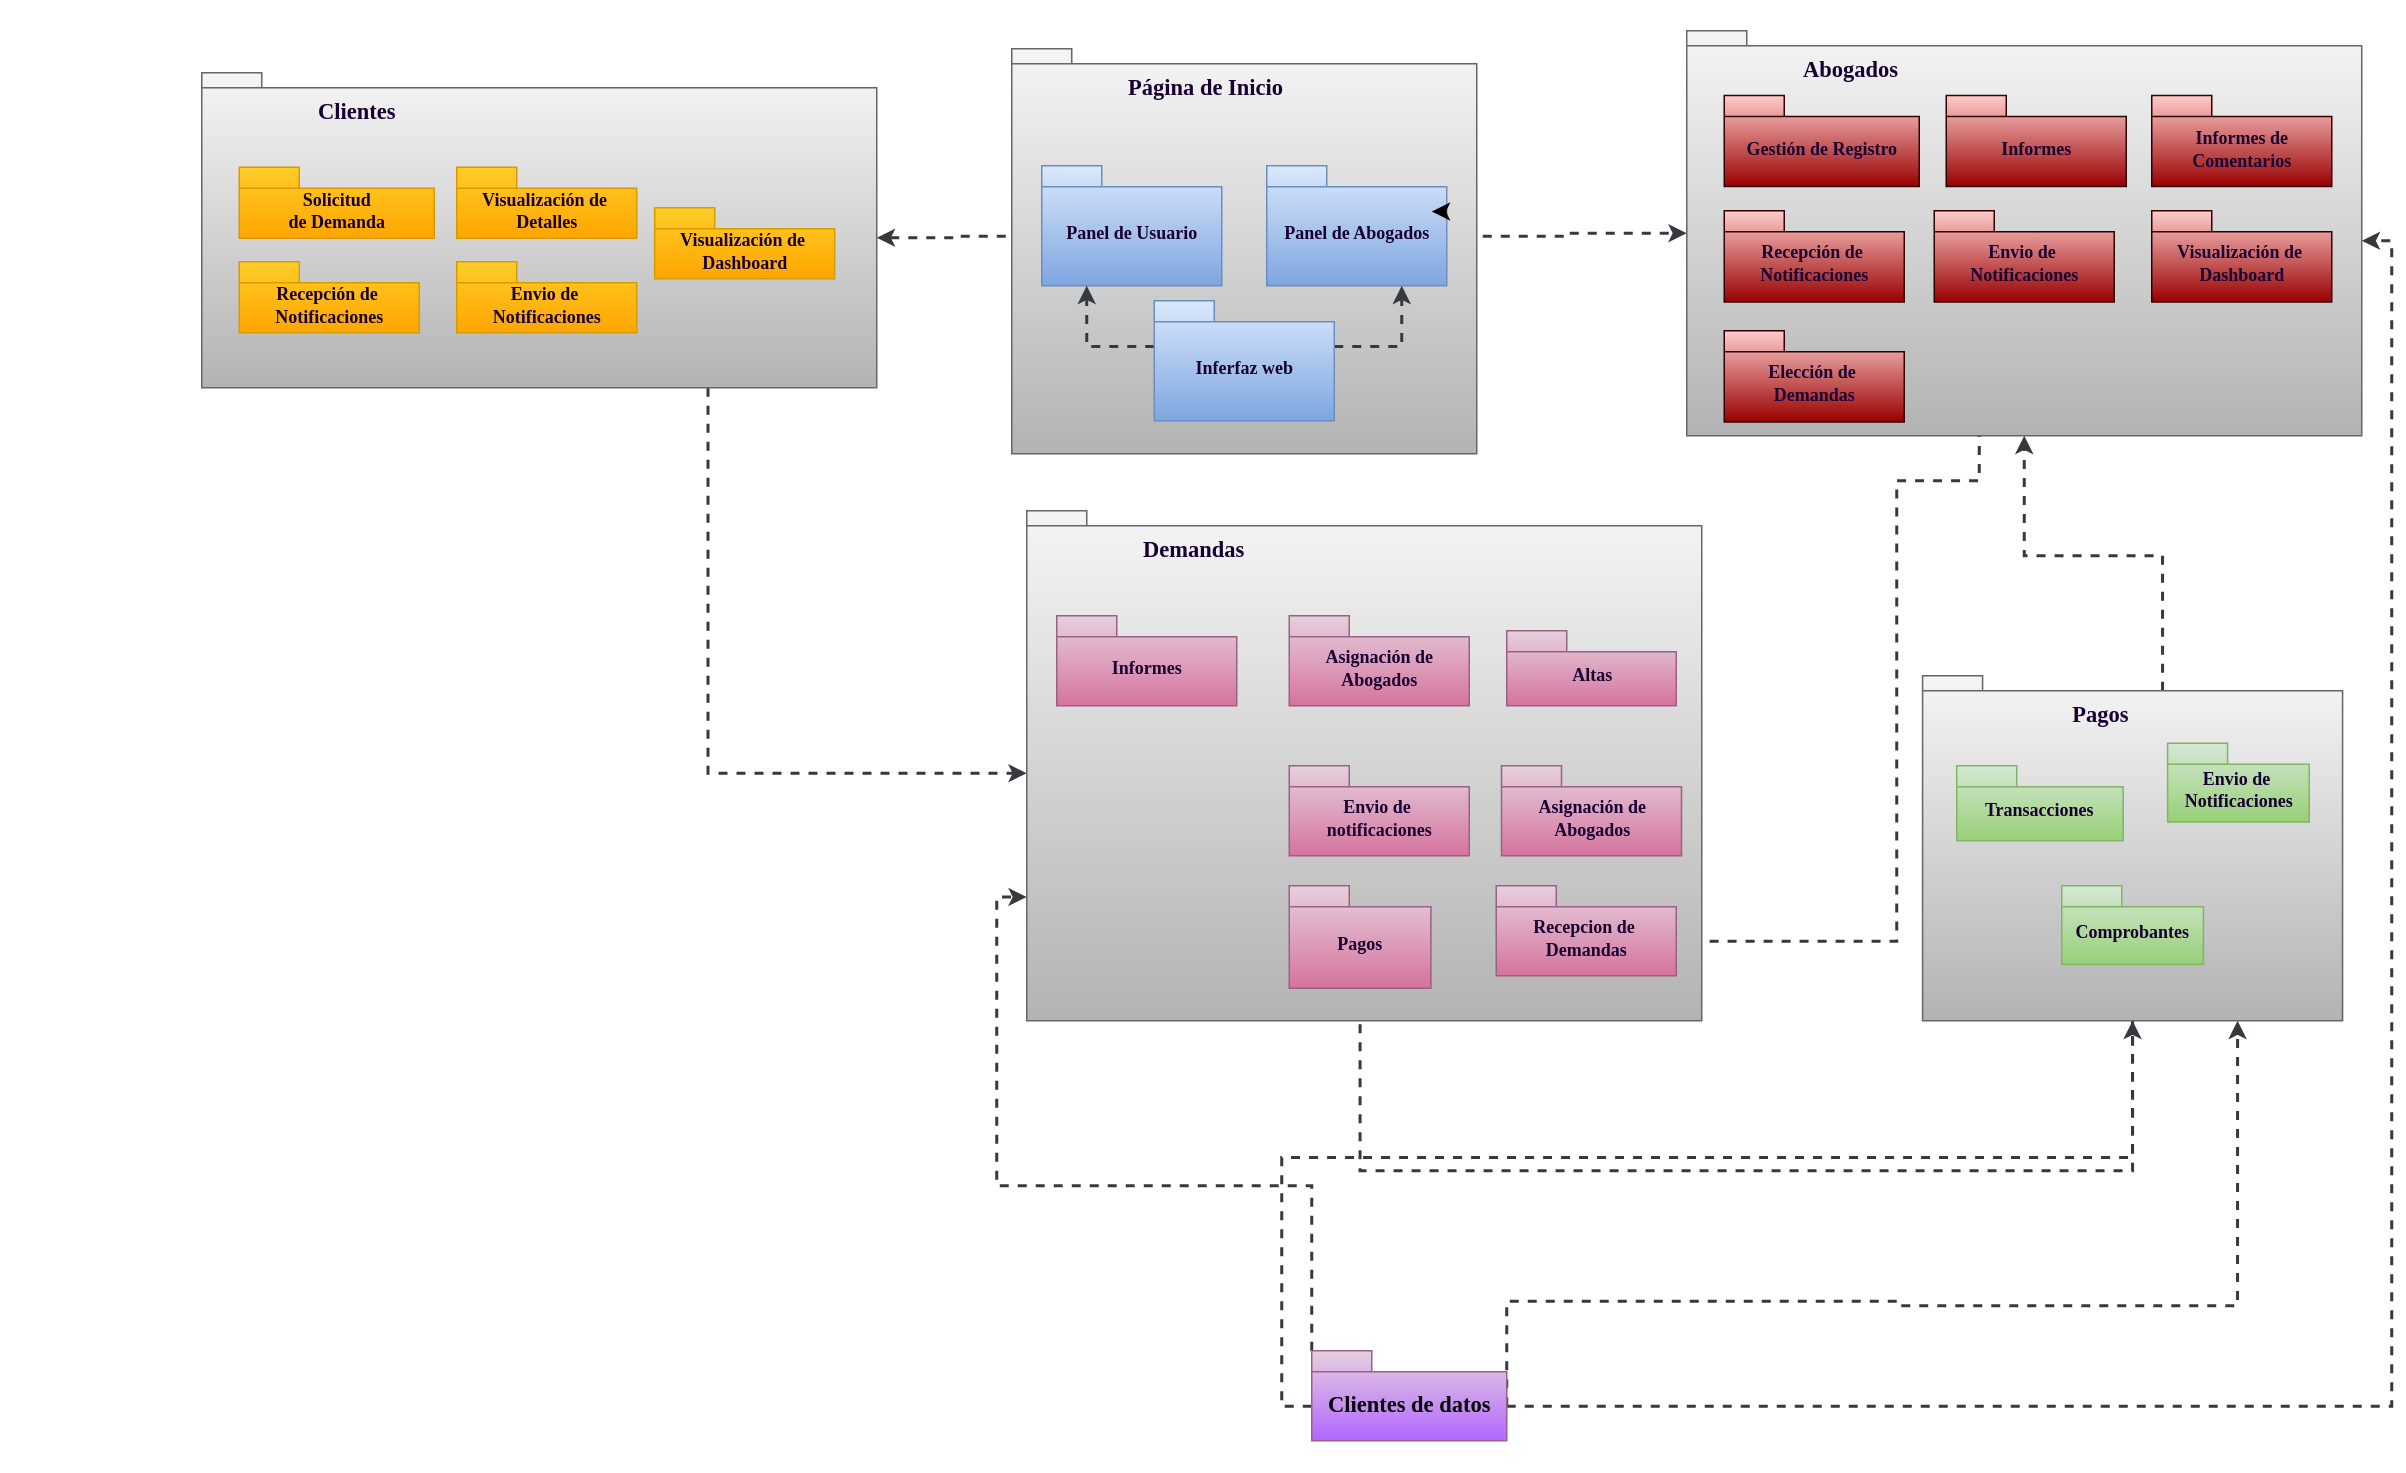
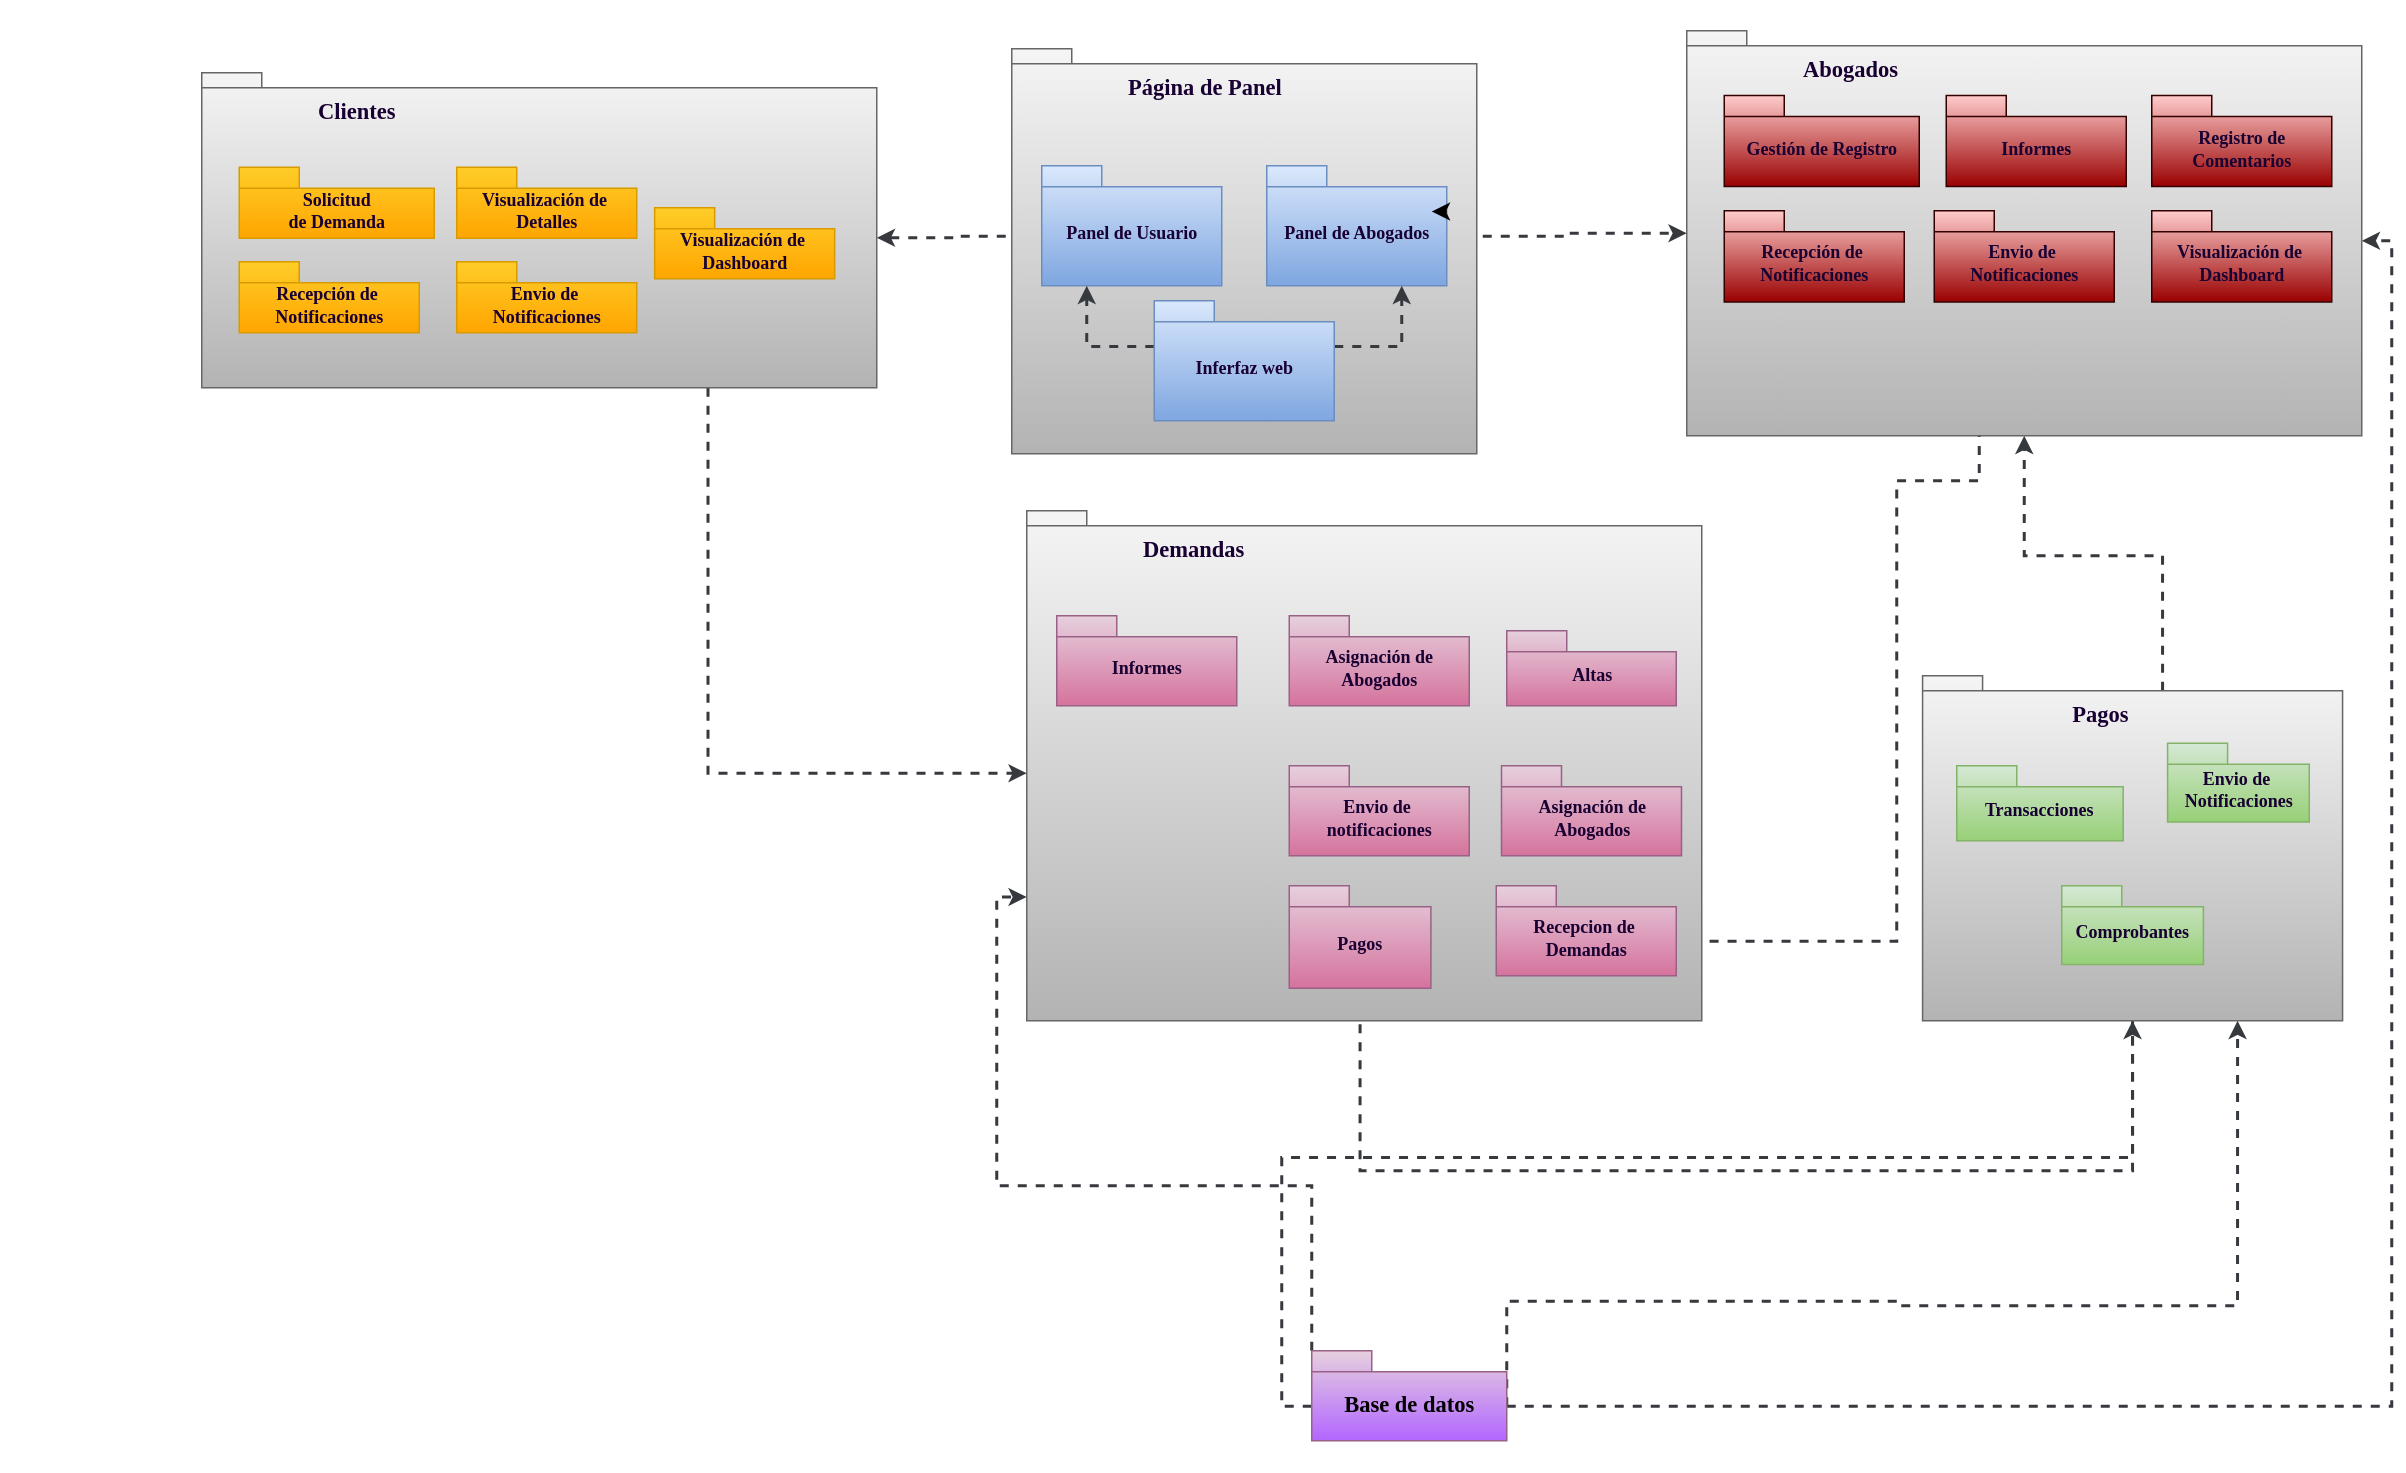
node "Página de Inicio": label "Página de Inicio" -> "Página de Panel"
node "Informes deComentarios": label "Informes deComentarios" -> "Registro deComentarios"
node "Elección de Demandas": removed
node "Clientes de datos": label "Clientes de datos" -> "Base de datos"
